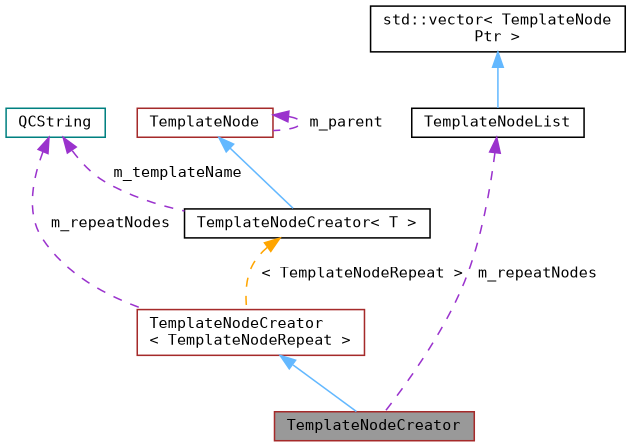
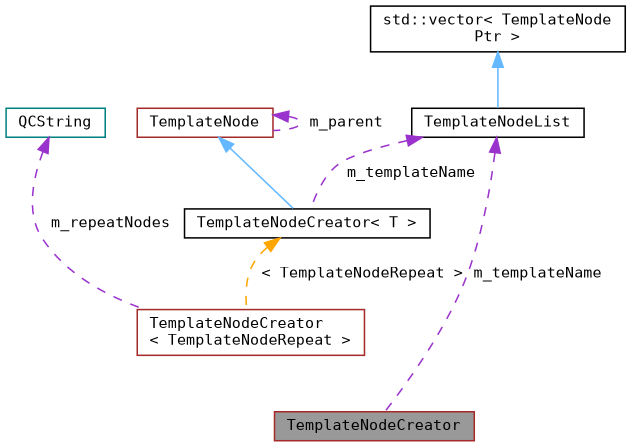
edge "TemplateNodeCreator< T >" -> "QCString": now "TemplateNodeCreator< T >" -> "TemplateNodeList"
edge "TemplateNodeCreator" -> "TemplateNodeList": label " m_repeatNodes" -> " m_templateName"
edge "TemplateNodeCreator" -> "TemplateNodeCreator < TemplateNodeRepeat >": removed
